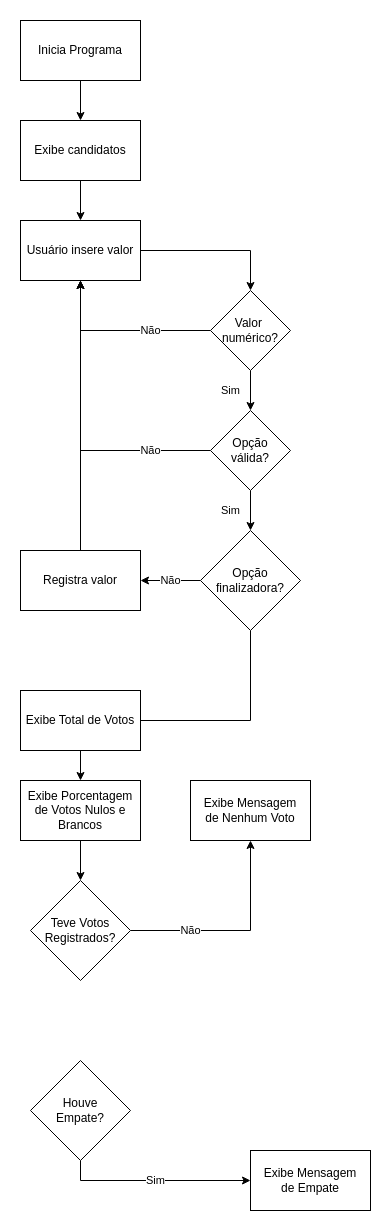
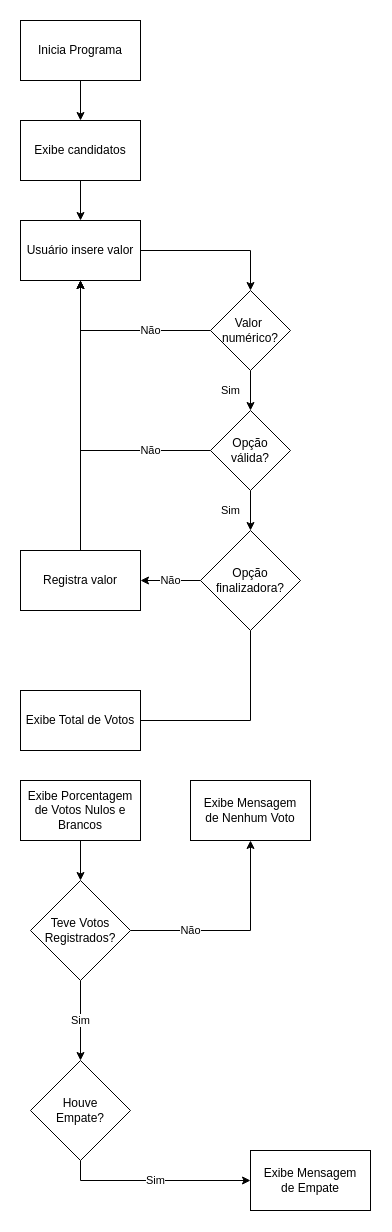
edge "Exibe Total de Votos" -> "Exibe Porcentagem de Votos Nulos e Brancos": removed
edge "Teve Votos Registrados?" -> "Houve Empate?": added, label "Sim"
